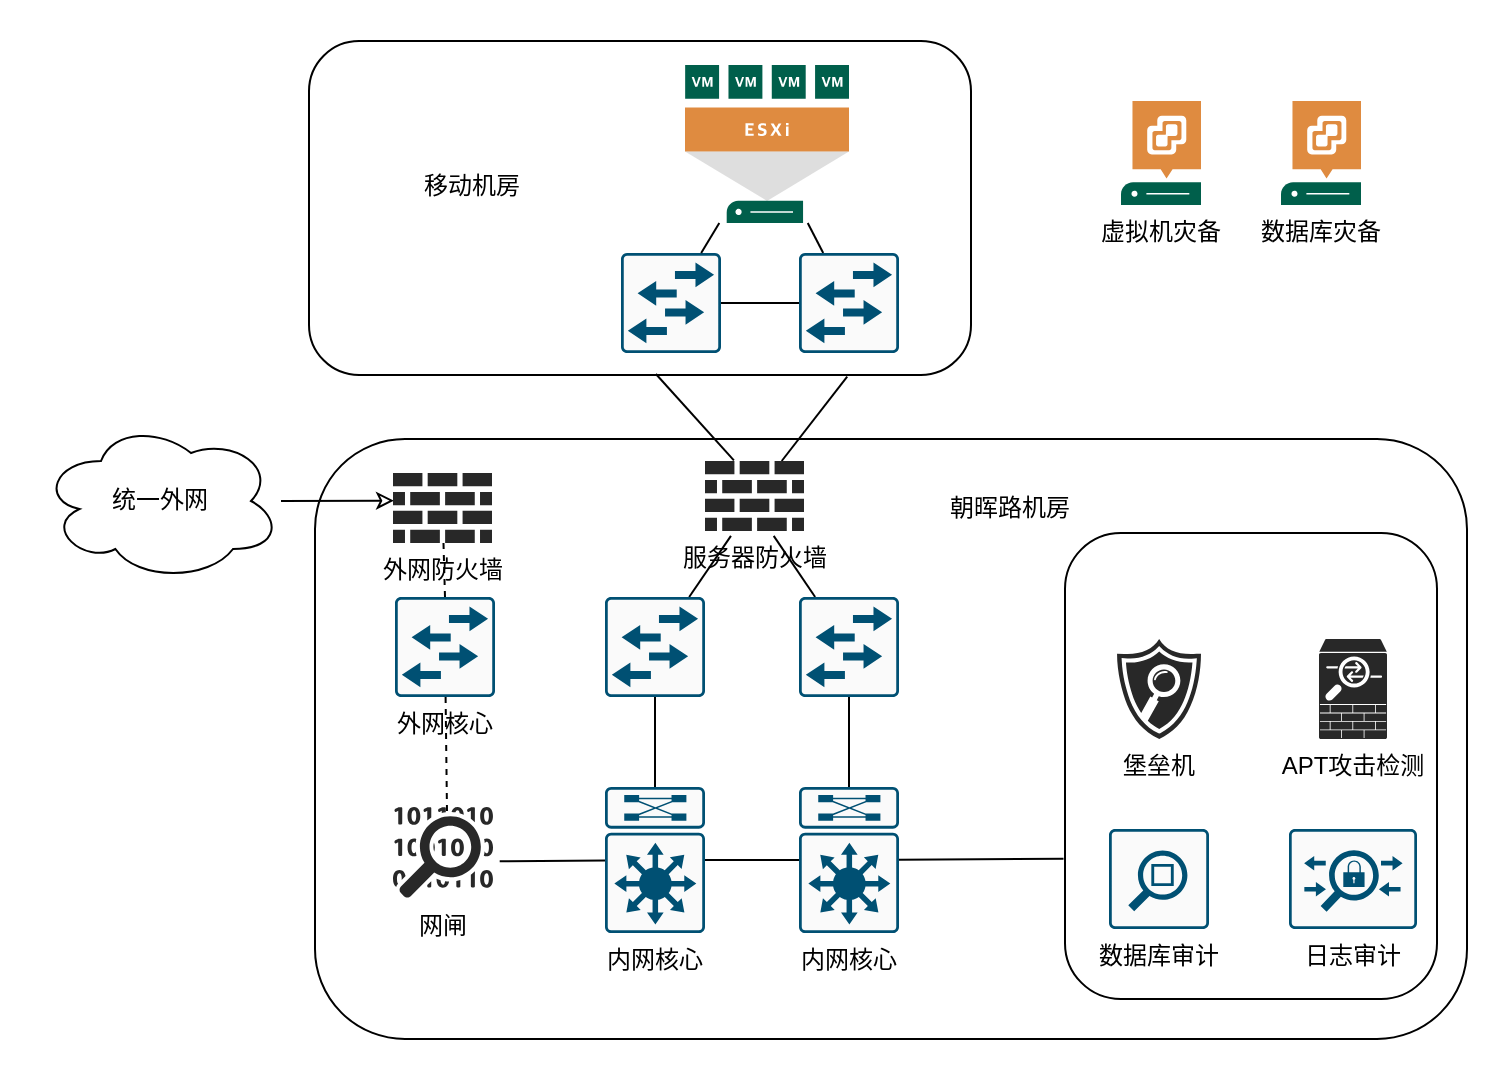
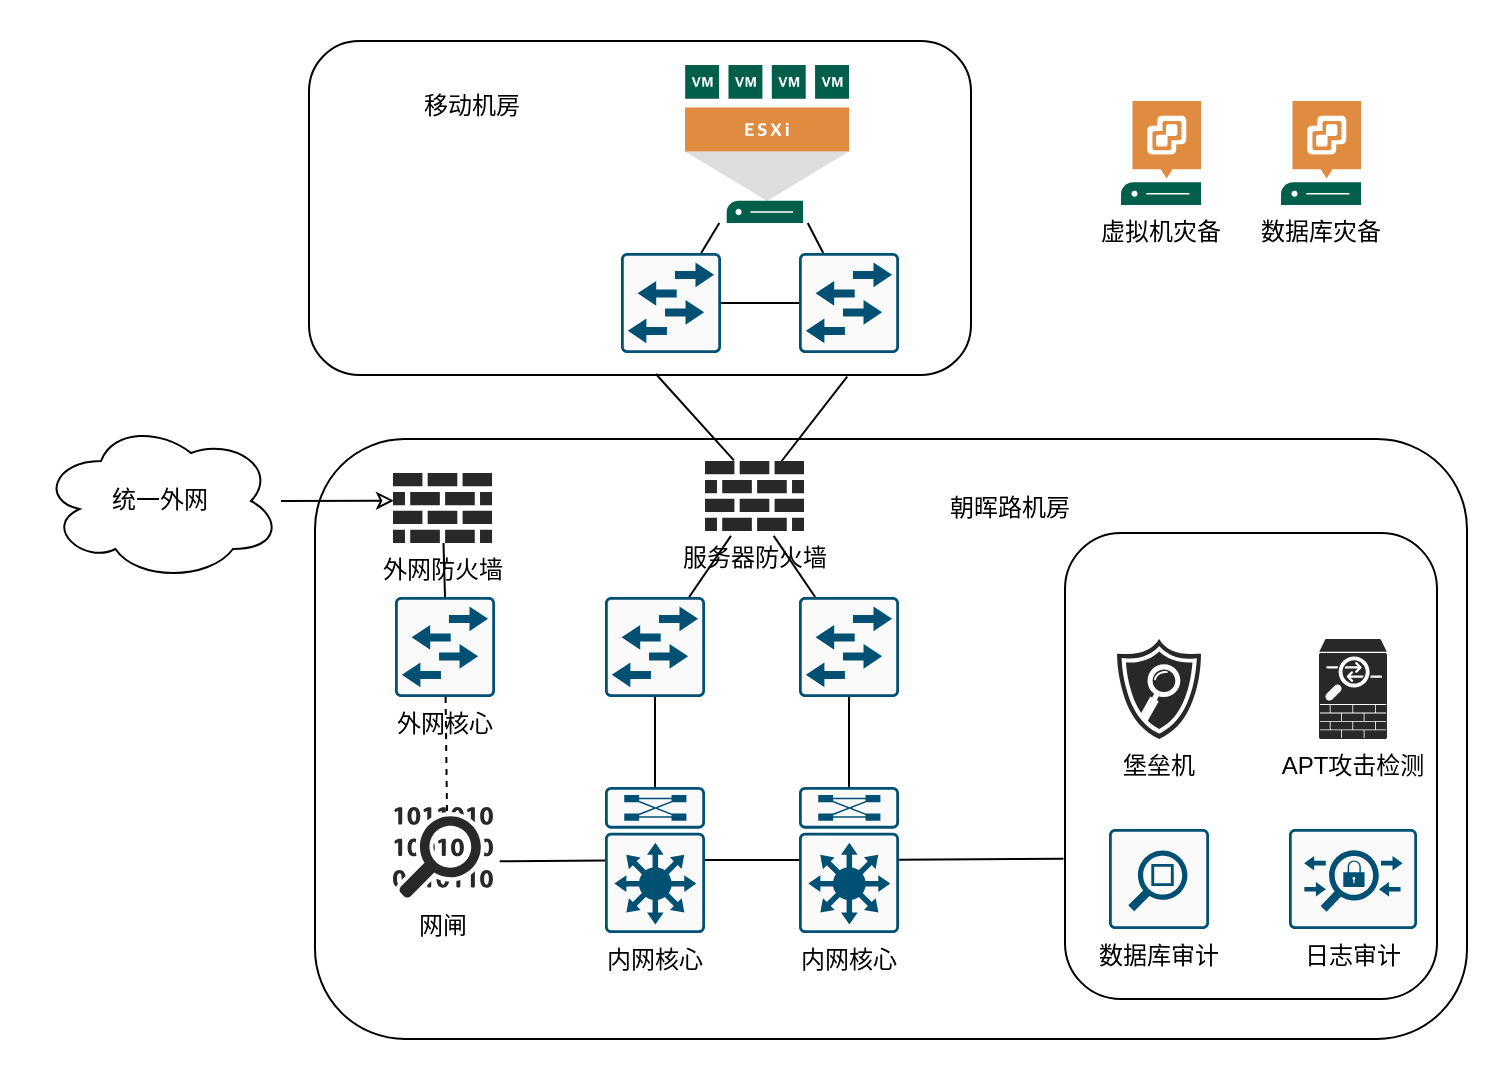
node "移动机房": moved (473, 187) -> (473, 107)
edge "外网防火墙" -- "外网核心": style dashed -> solid
